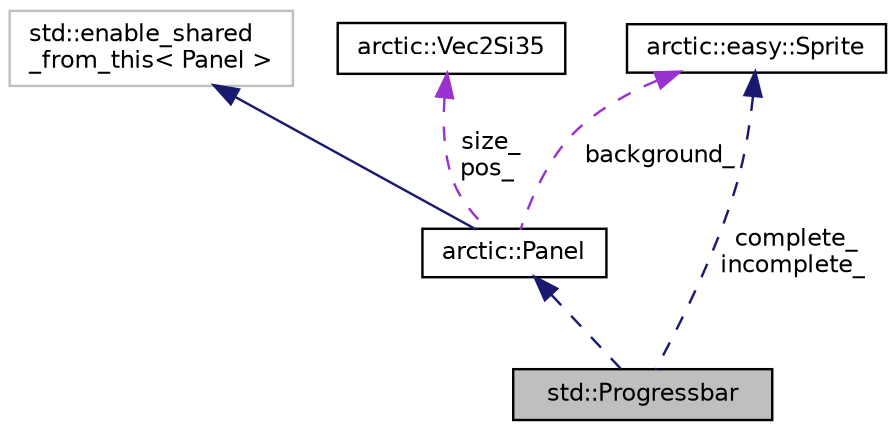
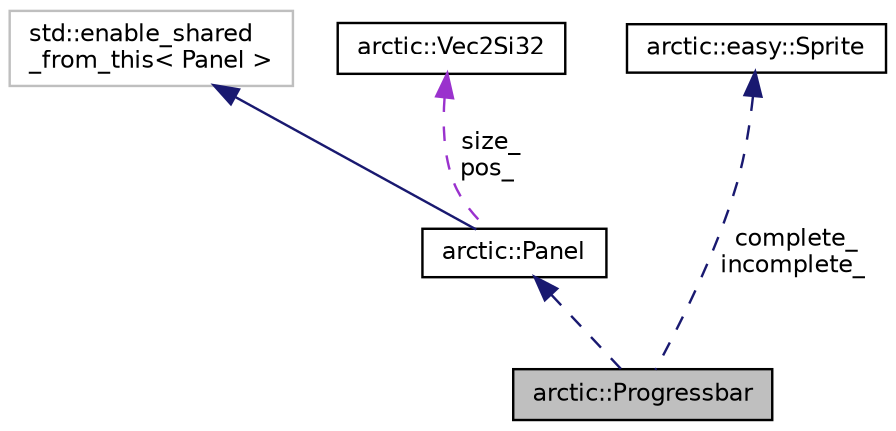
node "arctic::Vec2Si35": label "arctic::Vec2Si35" -> "arctic::Vec2Si32"
edge "arctic::Panel" -> "arctic::easy::Sprite": removed, label "background_"
node "std::Progressbar": label "std::Progressbar" -> "arctic::Progressbar"
